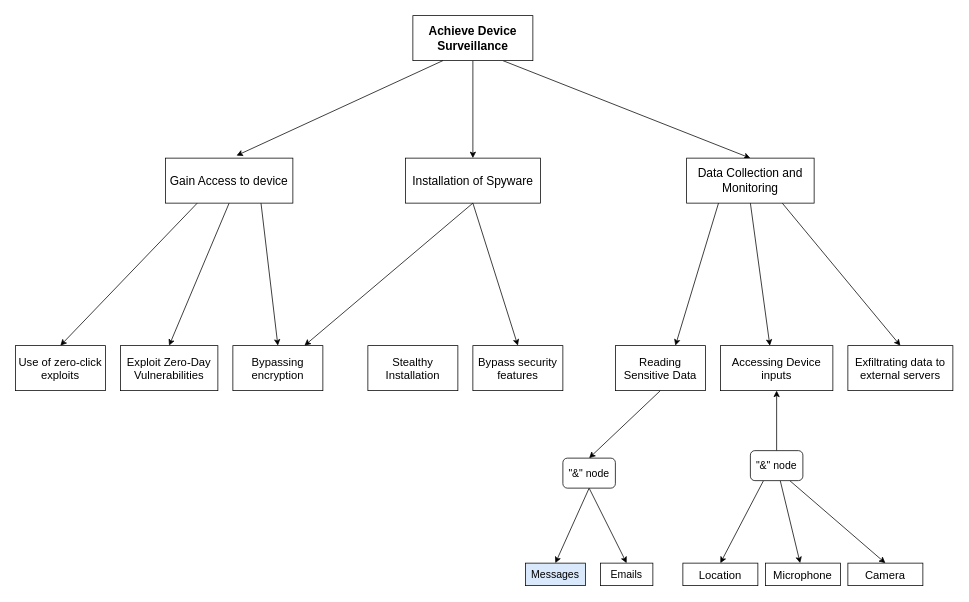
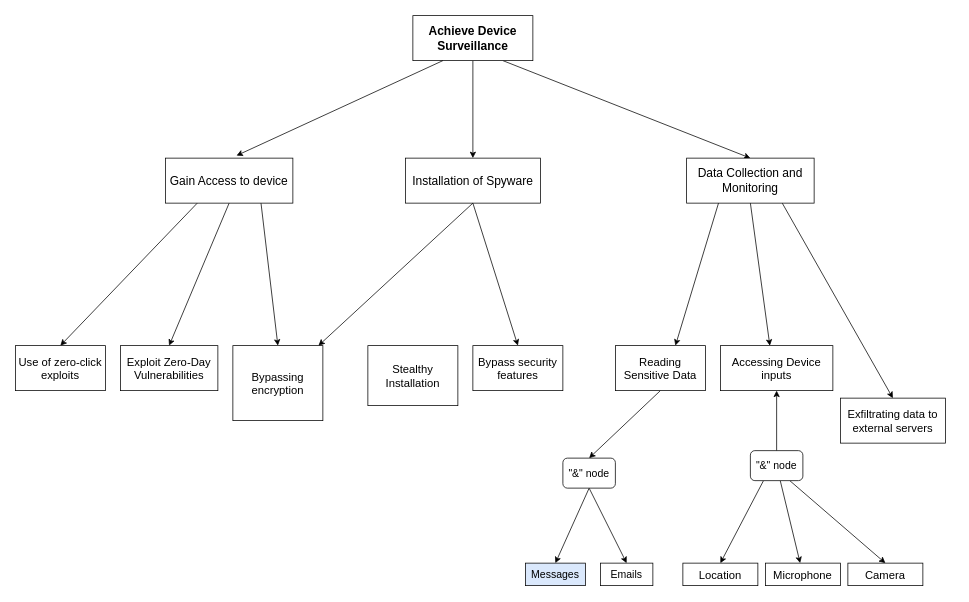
node "Bypassing encryption": size 90x45 -> 90x75
node "Stealthy Installation": size 90x45 -> 90x60
node "Exfiltrating data to external servers": moved (900, 368) -> (893, 420)
